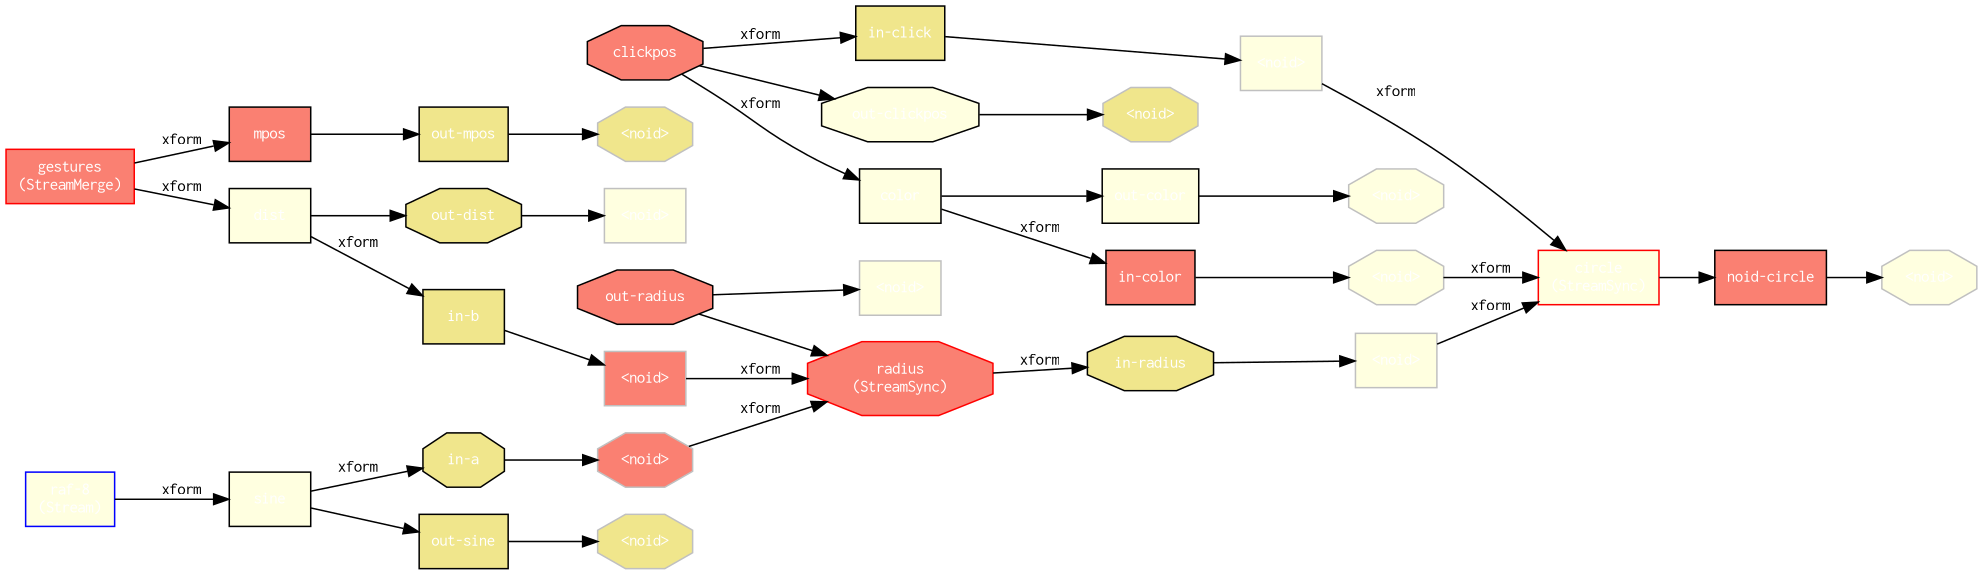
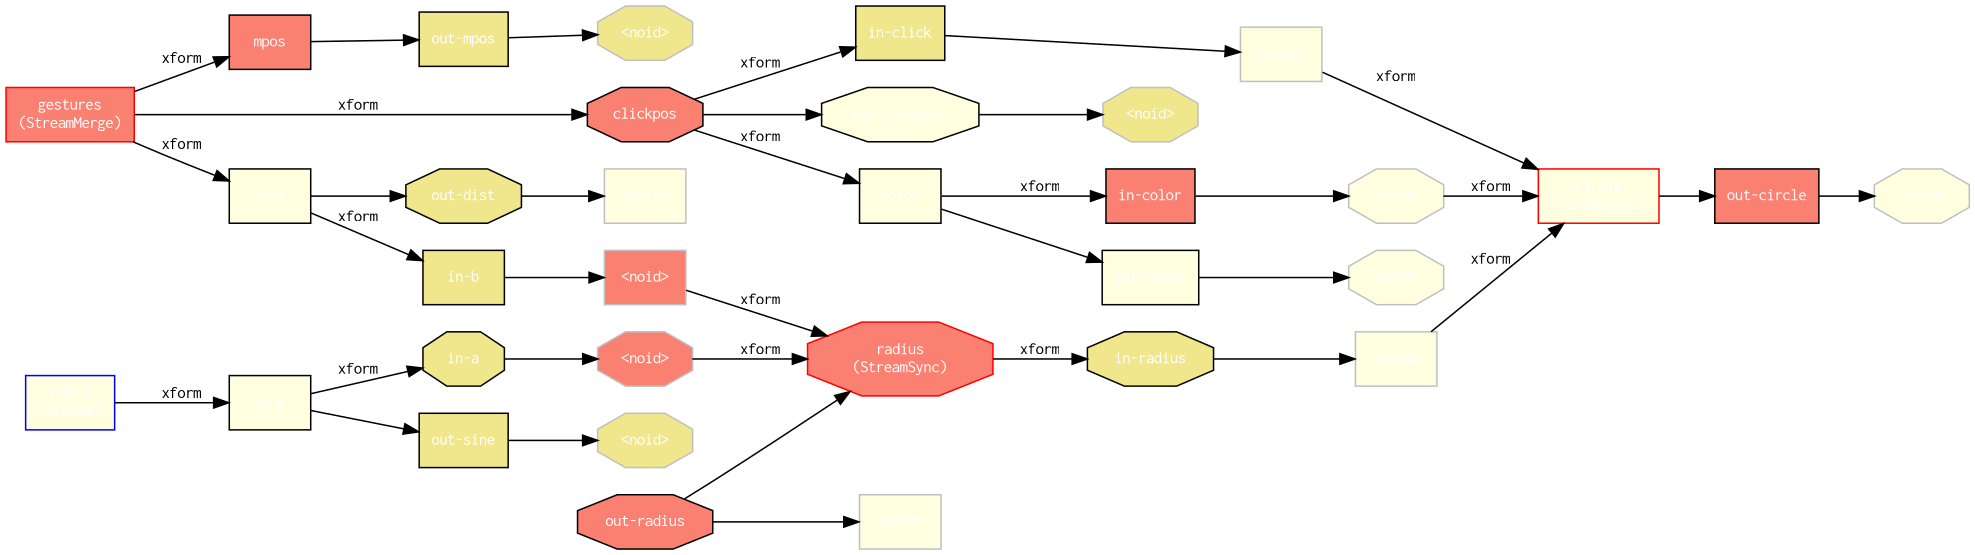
edge "gestures (StreamMerge)" -> "clickpos": added, label "xform"
node "noid-circle": label "noid-circle" -> "out-circle"
